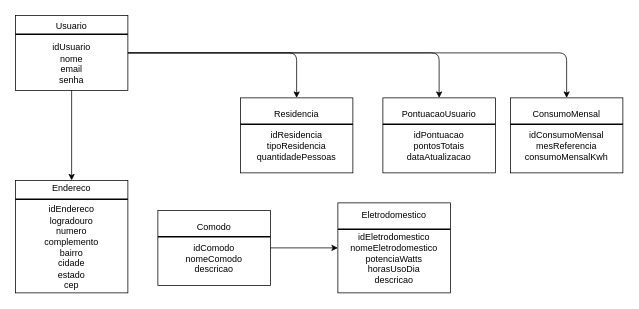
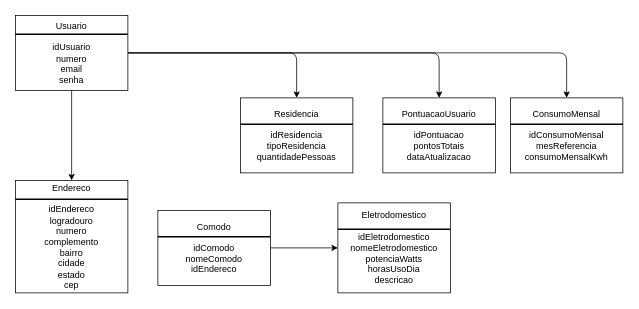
node "Usuario idUsuario nome email senha": label "Usuario idUsuario nome email senha" -> "Usuario idUsuario numero email senha"
node "Comodo idComodo nomeComodo descricao": label "Comodo idComodo nomeComodo descricao" -> "Comodo idComodo nomeComodo idEndereco"
